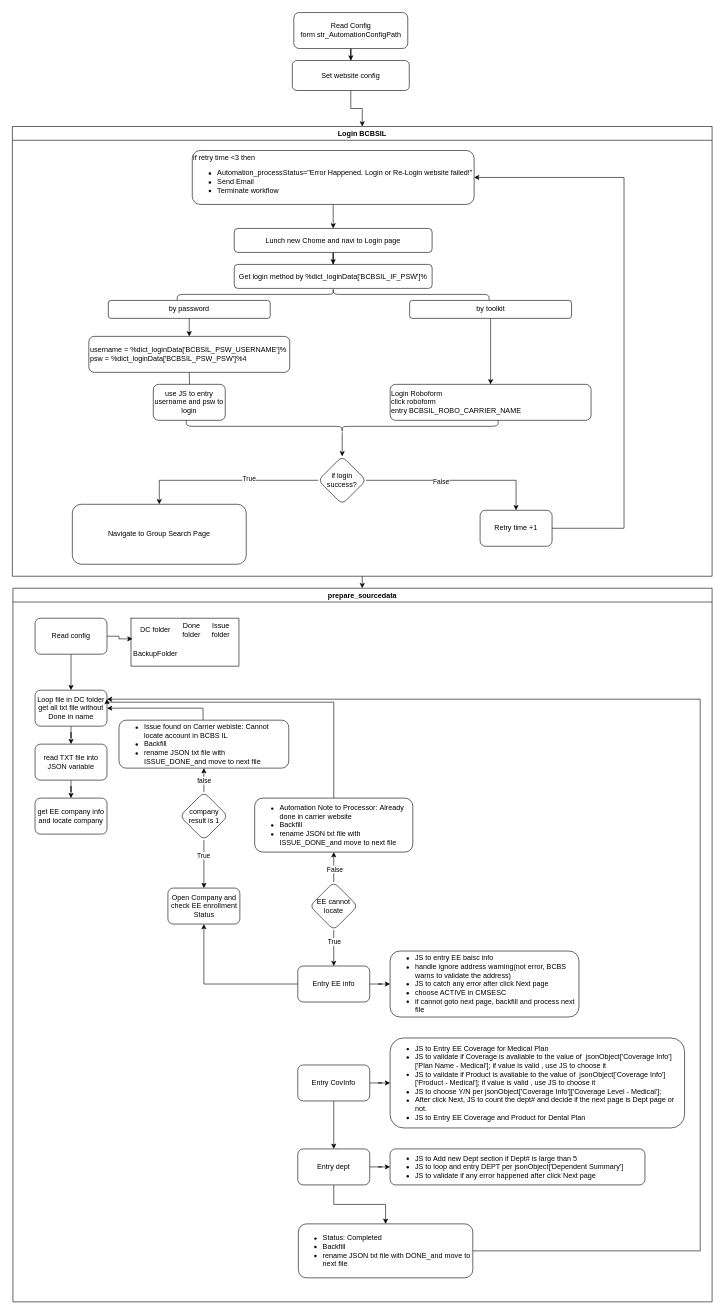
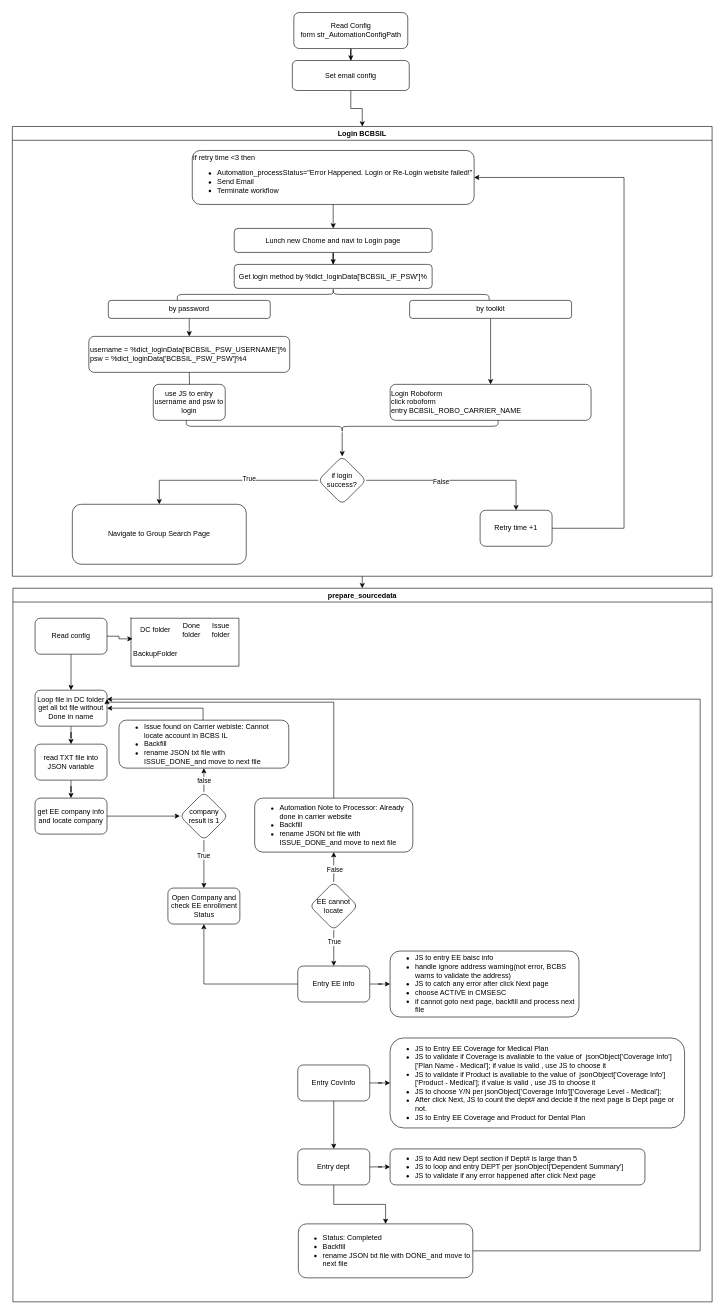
node "Set website config": label "Set website config" -> "Set email config"
edge "get EE company info and locate company" -> "company result is 1": added
